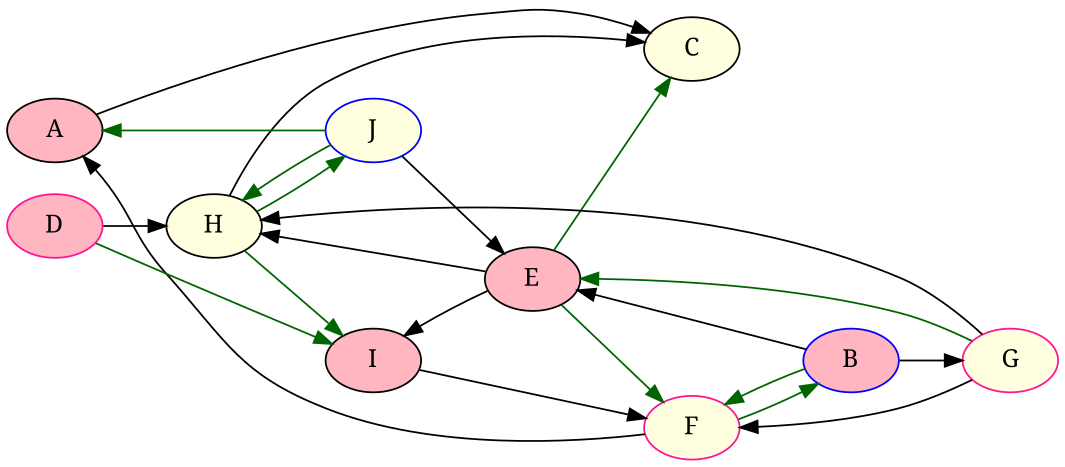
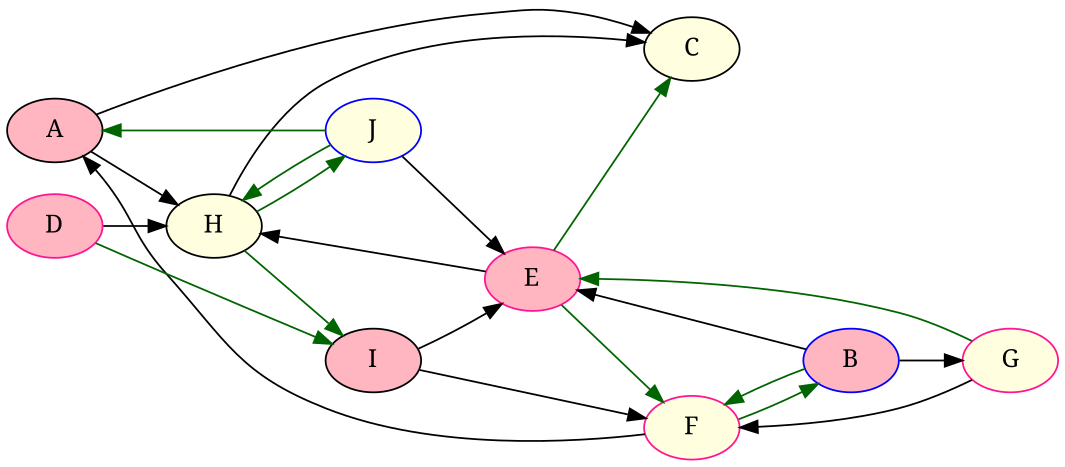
edge "G" -> "H": now "A" -> "H"
node "E": color black -> deeppink
edge "E" -> "I": reversed
